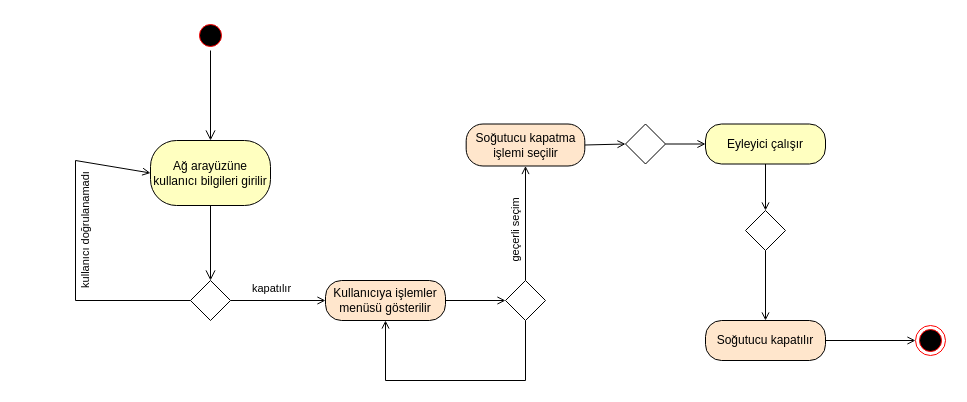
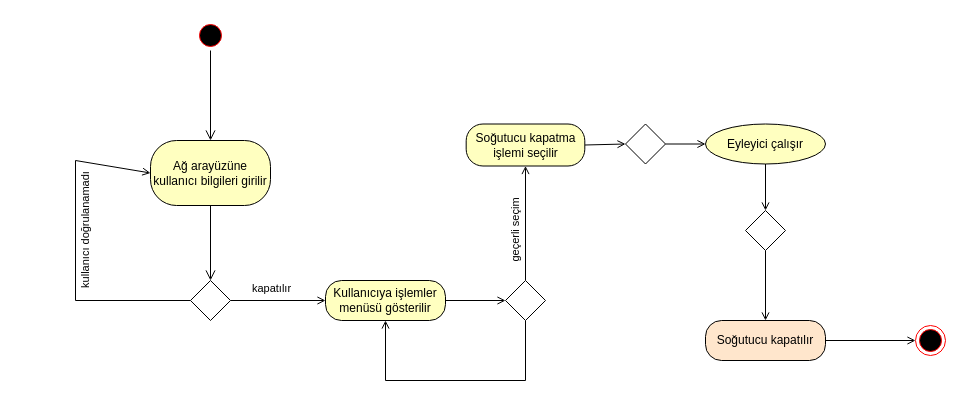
node "Eyleyici çalışır": shape rounded rectangle -> ellipse
node "Soğutucu kapatma işlemi seçilir": fillcolor #ffe6cc -> #ffffc0
node "Kullanıcıya işlemler menüsü gösterilir": fillcolor #ffe6cc -> #ffffc0
